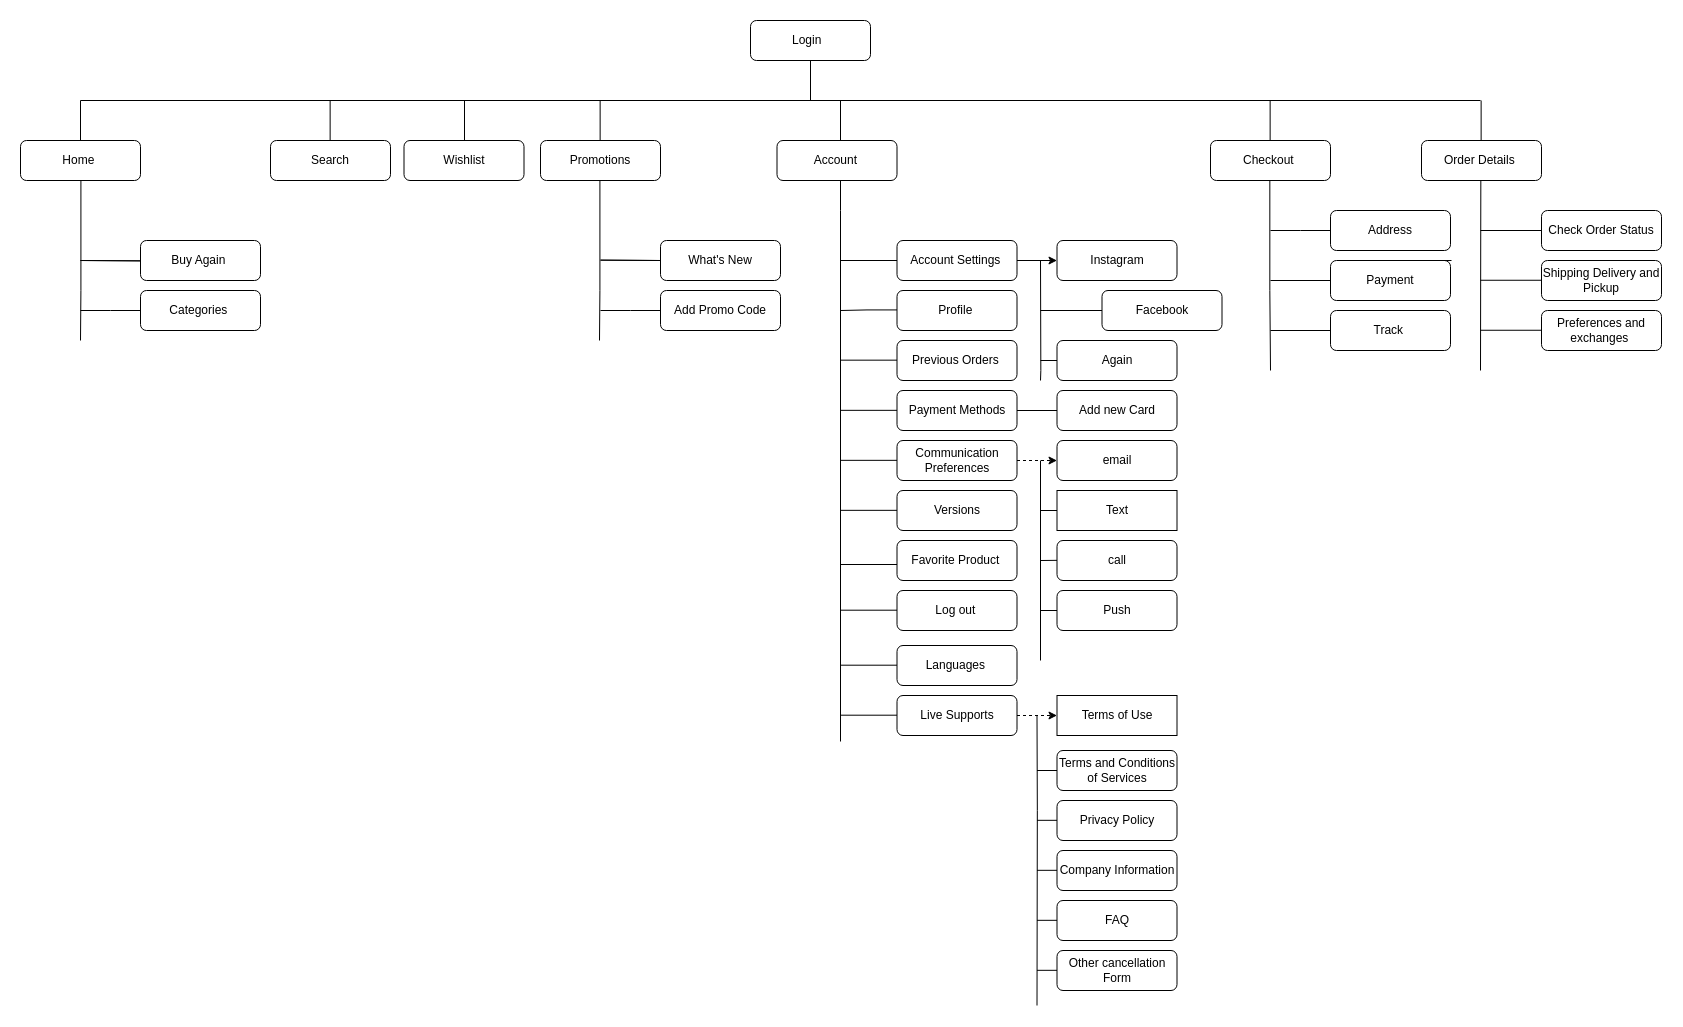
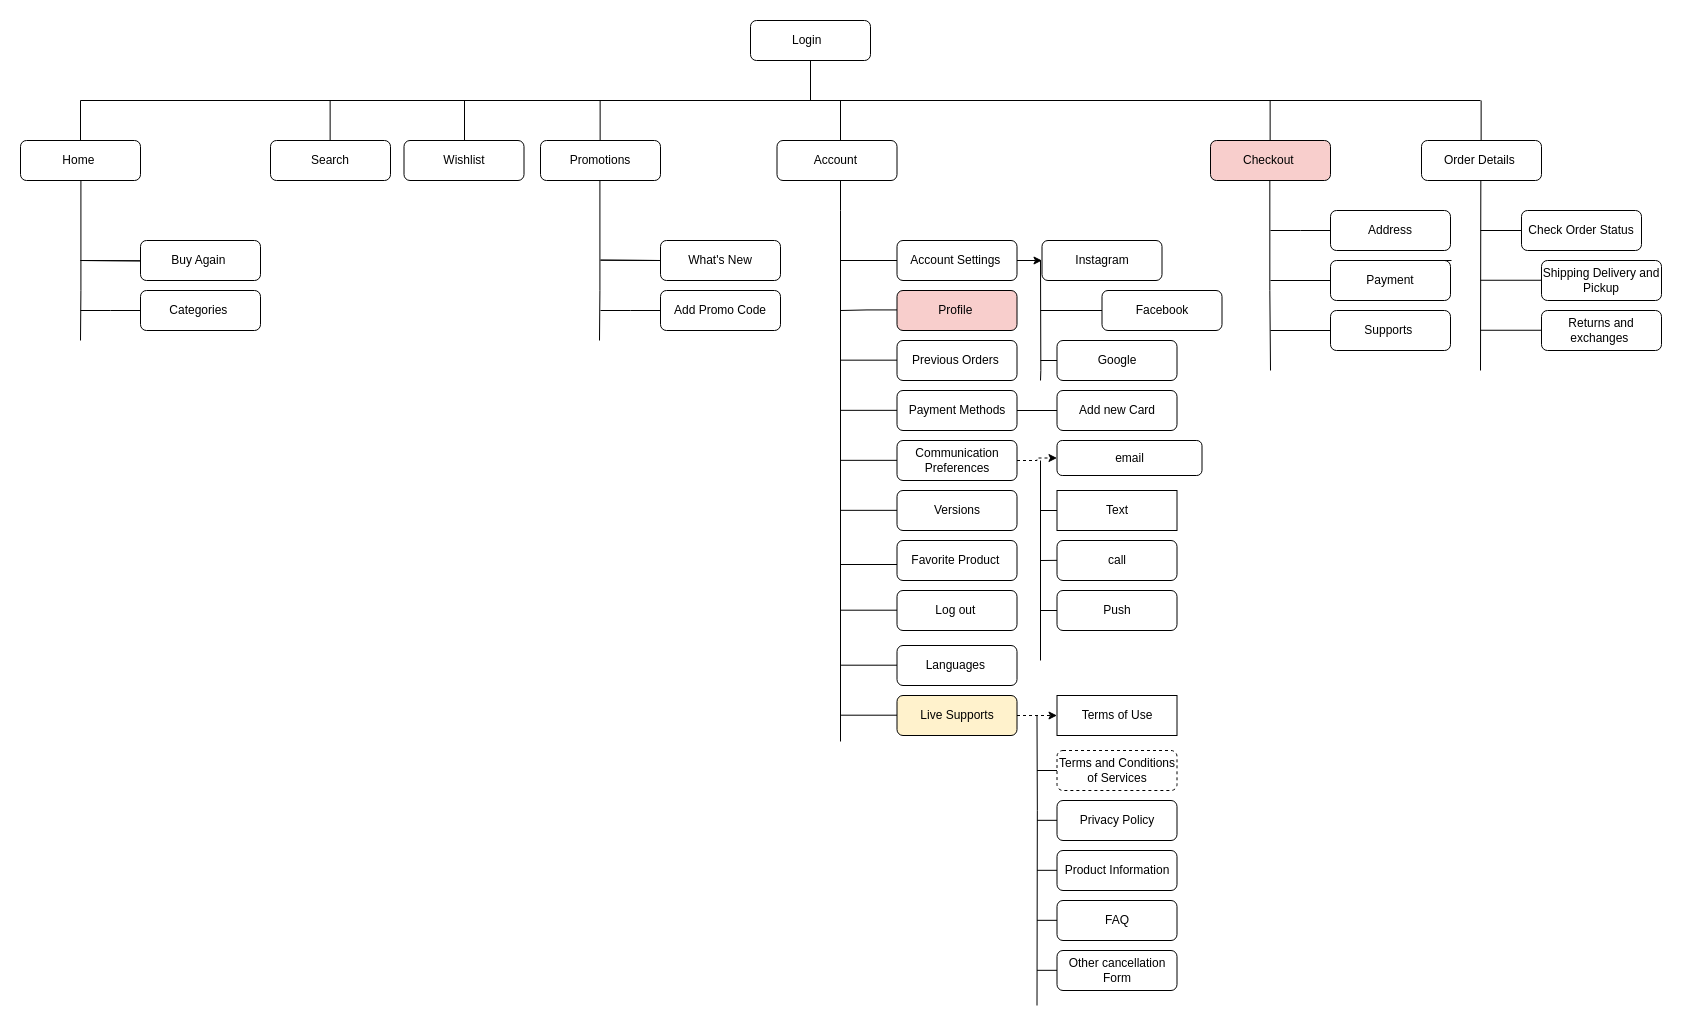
node "Checkout": fillcolor #ffffff -> #f8cecc
node "Check Order Status": moved (1602, 231) -> (1582, 231)
node "Instagram": moved (1117, 261) -> (1102, 261)
node "Profile": fillcolor #ffffff -> #f8cecc
node "Track": label "Track" -> "Supports"
node "Preferences and exchanges": label "Preferences and exchanges" -> "Returns and exchanges"
node "Again": label "Again" -> "Google"
node "email": size 120x40 -> 145x35
node "Live Supports": fillcolor #ffffff -> #fff2cc
node "Terms and Conditions of Services": style solid -> dashed
node "Company Information": label "Company Information" -> "Product Information"
